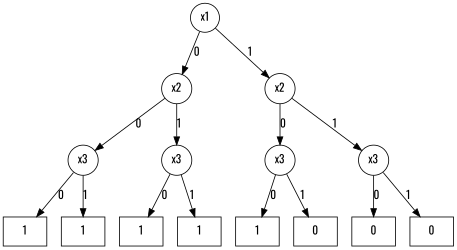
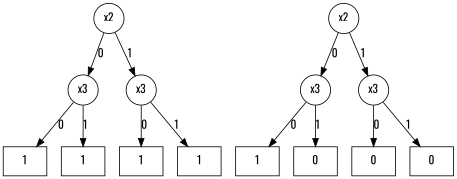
node "x1": removed
